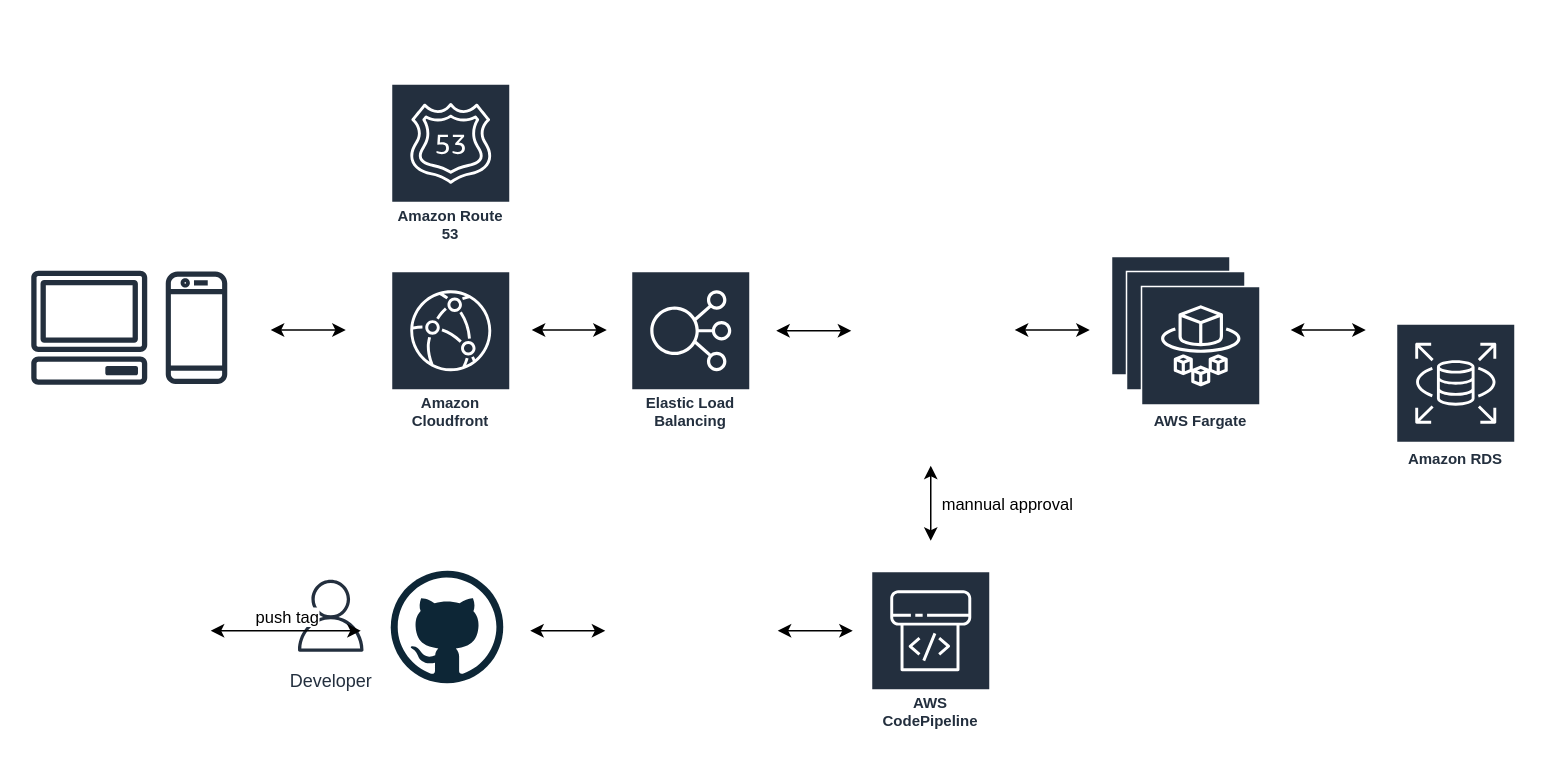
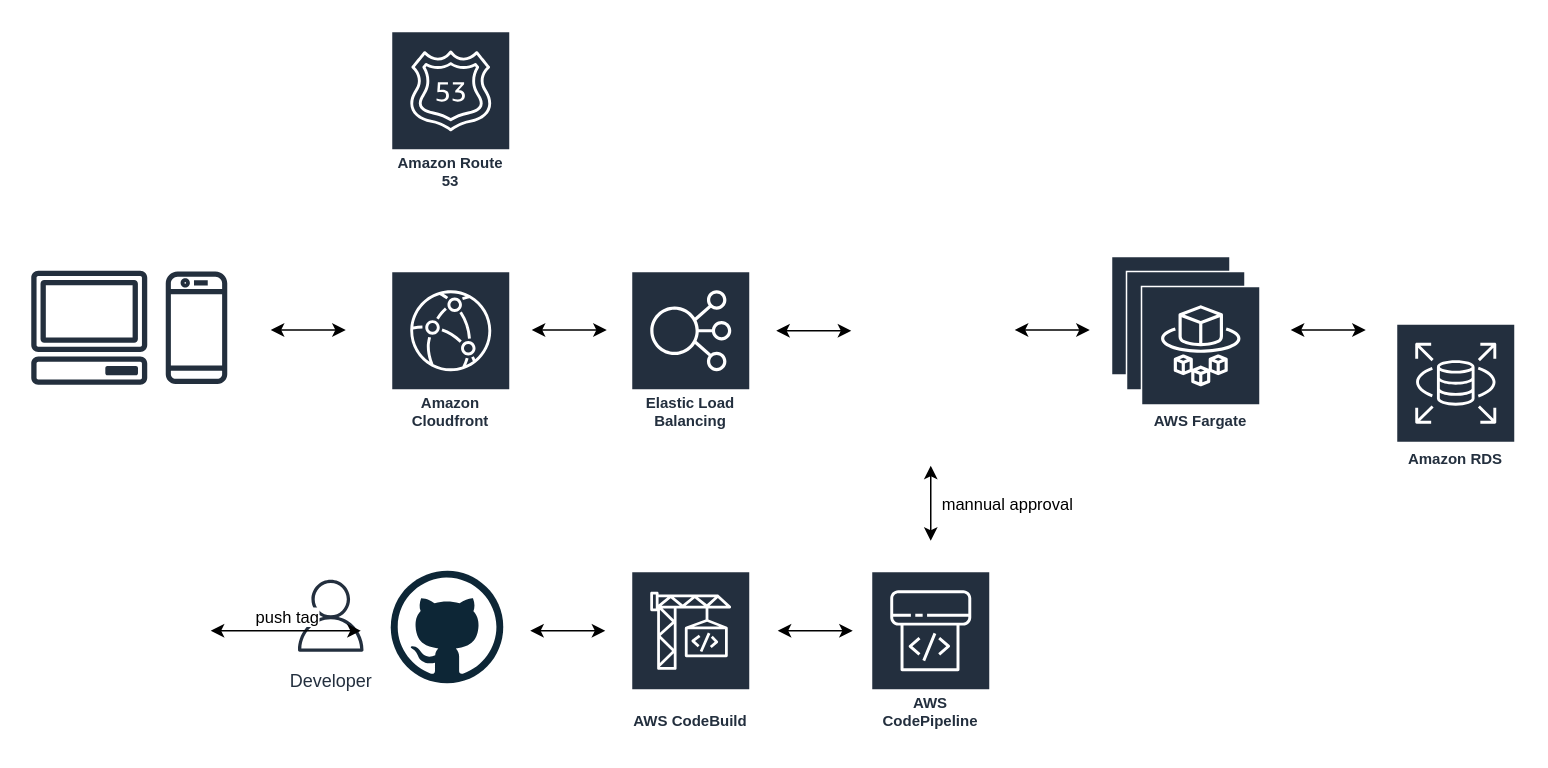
node "Amazon Route 53": moved (451, 166) -> (451, 113)
node "AWS CodeBuild": added
